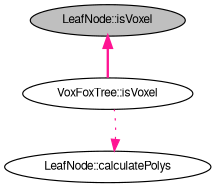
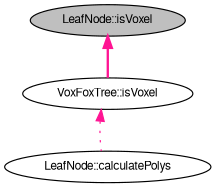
edge "VoxFoxTree::isVoxel" -> "LeafNode::calculatePolys": reversed
